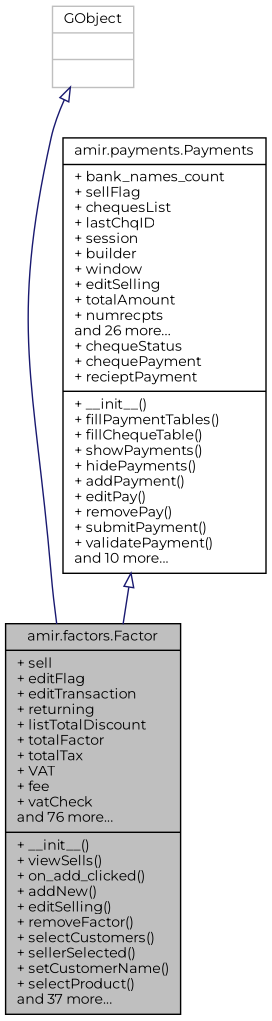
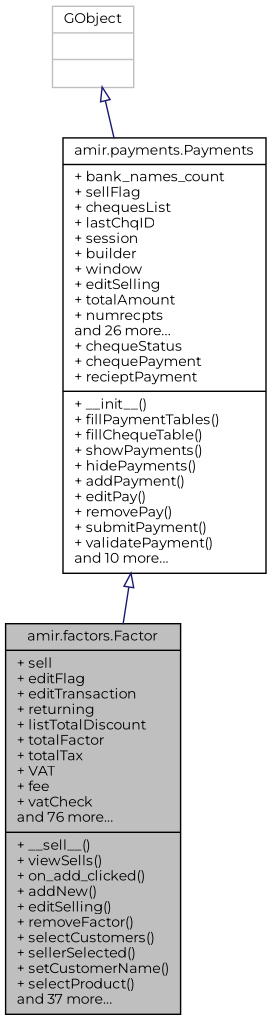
edge "amir.factors.Factor" -> "GObject": now "amir.payments.Payments" -> "GObject"
node "amir.factors.Factor": text "+ __init__()" -> "+ __sell__()"
